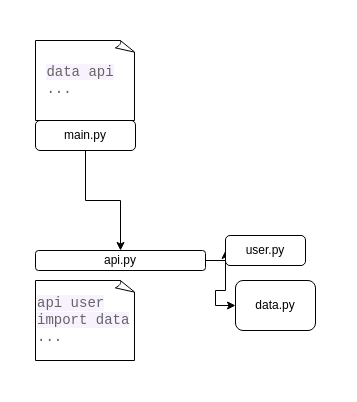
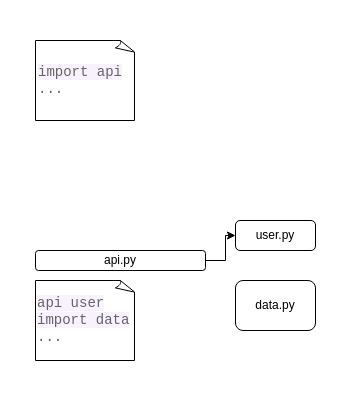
node "data api ...": label "data api ..." -> "import api ..."
node "main.py": removed
edge "main.py" -> "api.py": removed
node "user.py": moved (266, 251) -> (276, 236)
edge "api.py" -> "data.py": removed
